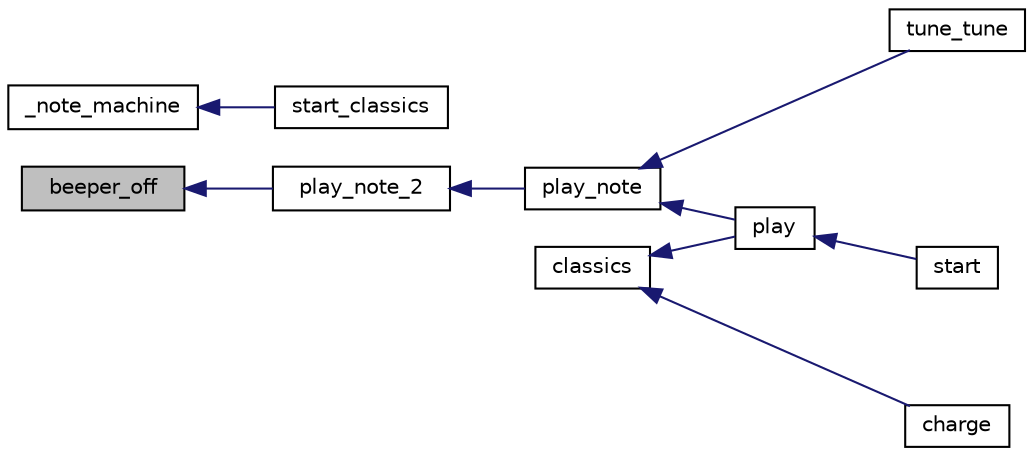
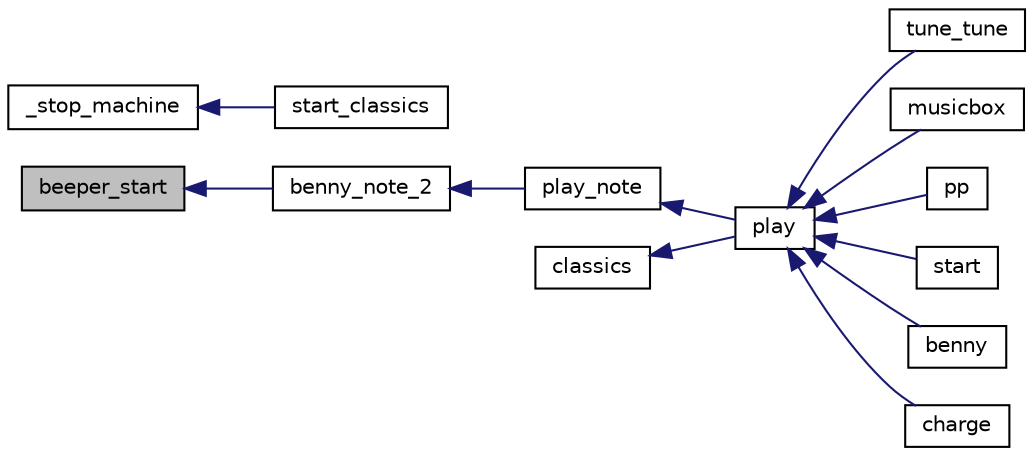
edge "tune_tune" -> "play_note": now "tune_tune" -> "play"
node "_note_machine": label "_note_machine" -> "_stop_machine"
node "musicbox": added
node "beeper_off": label "beeper_off" -> "beeper_start"
node "play_note_2": label "play_note_2" -> "benny_note_2"
node "pp": added
node "benny": added
edge "charge" -> "classics": now "charge" -> "play"
